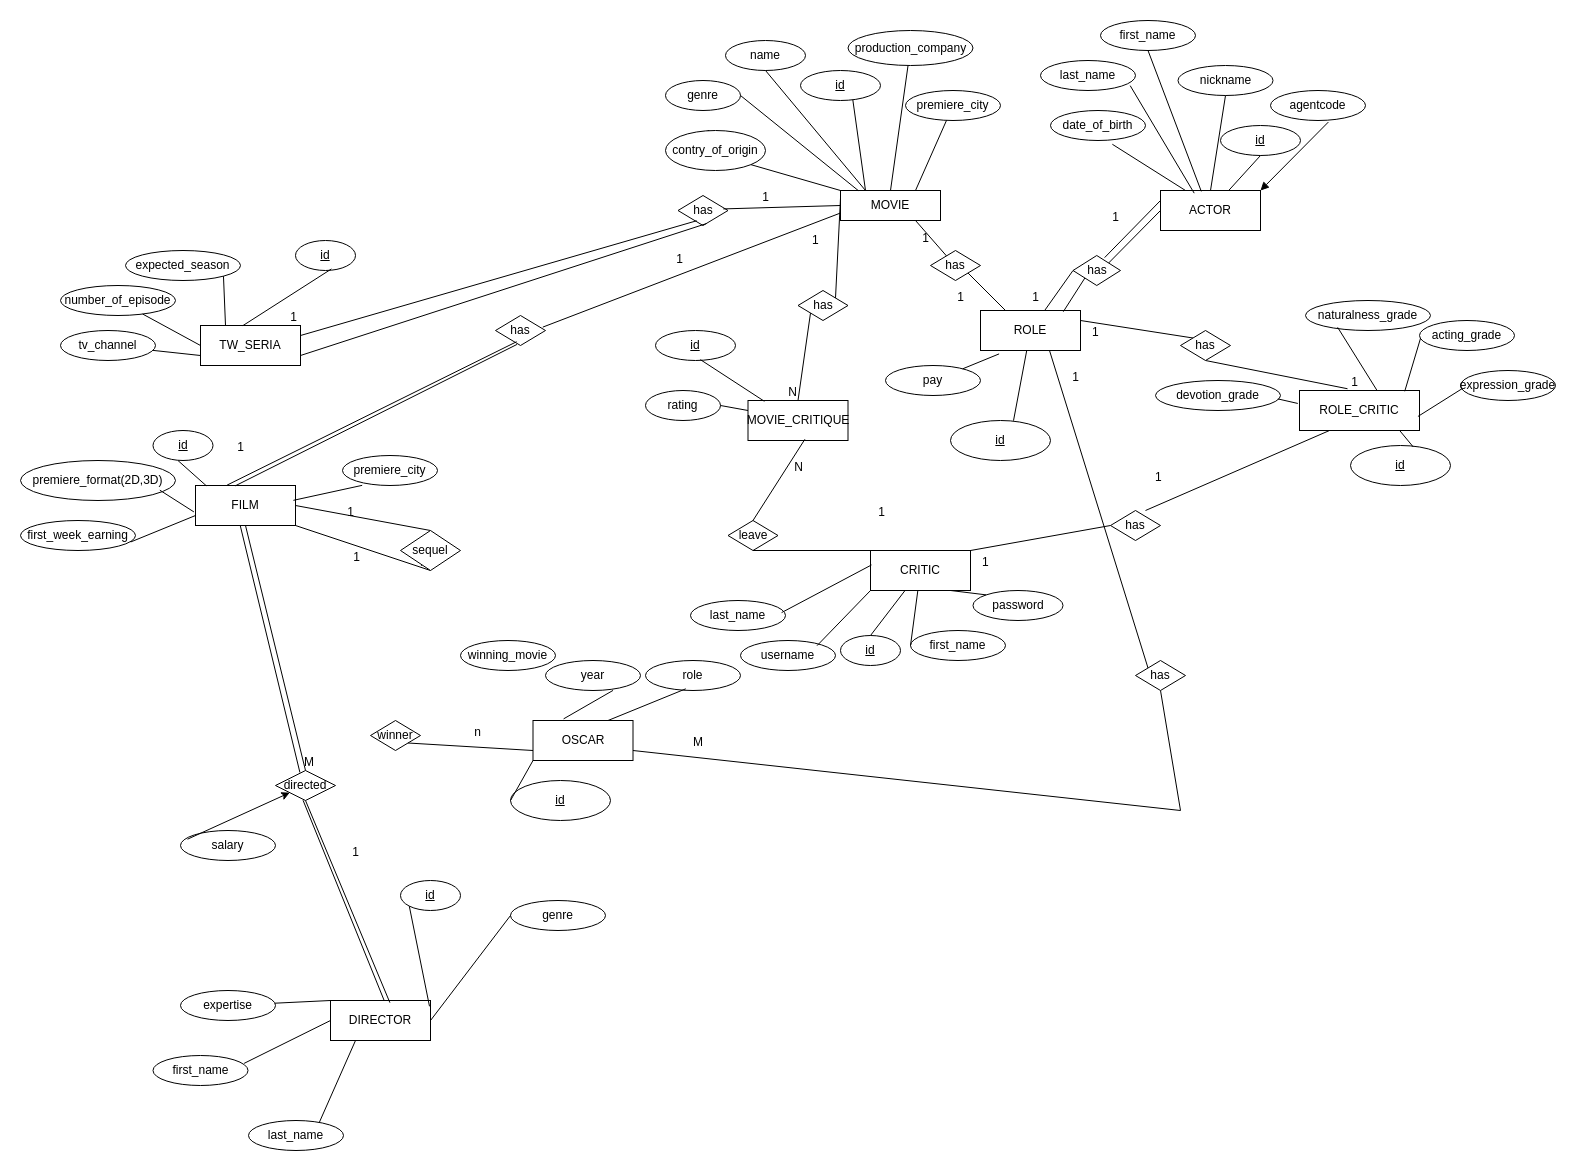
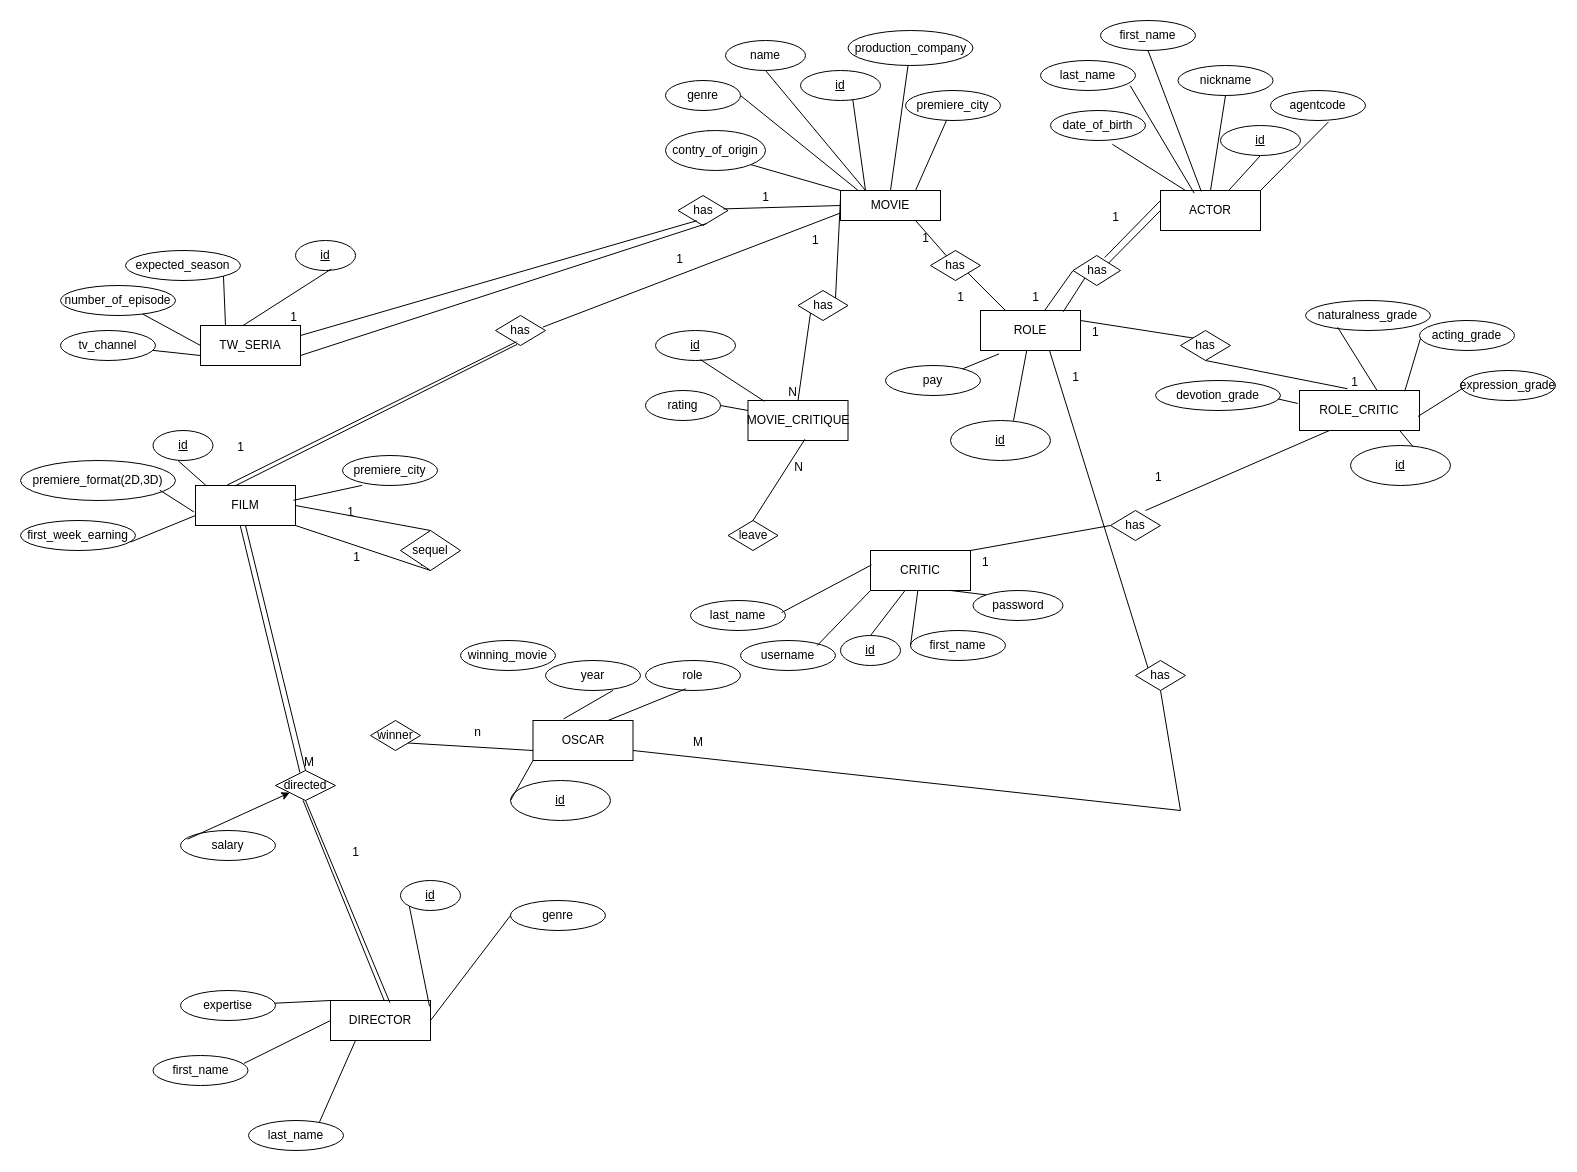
edge "agentcode" -> "ACTOR": arrowhead block -> none
edge "leave" -- "CRITIC": removed, label "1"
